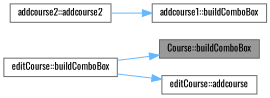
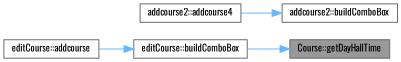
node "addcourse2::addcourse2": label "addcourse2::addcourse2" -> "addcourse2::addcourse4"
node "addcourse1::buildComboBox": label "addcourse1::buildComboBox" -> "addcourse2::buildComboBox"
node "Course::buildComboBox": label "Course::buildComboBox" -> "Course::getDayHallTime"
edge "editCourse::buildComboBox" -> "editCourse::addcourse": reversed
